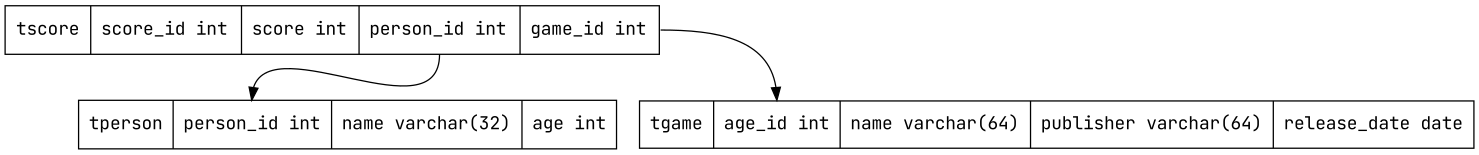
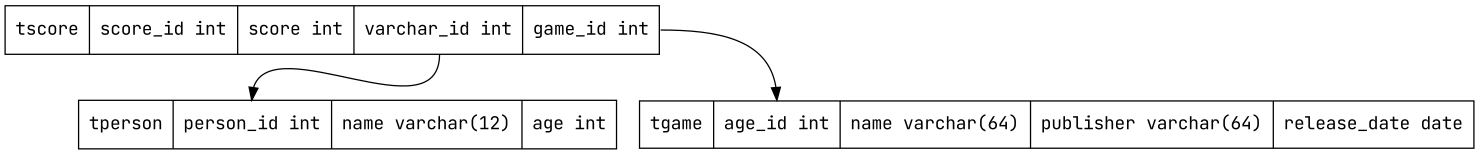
node "tscore": text "person_id int" -> "varchar_id int"
node "tperson": text "name varchar(32)" -> "name varchar(12)"
